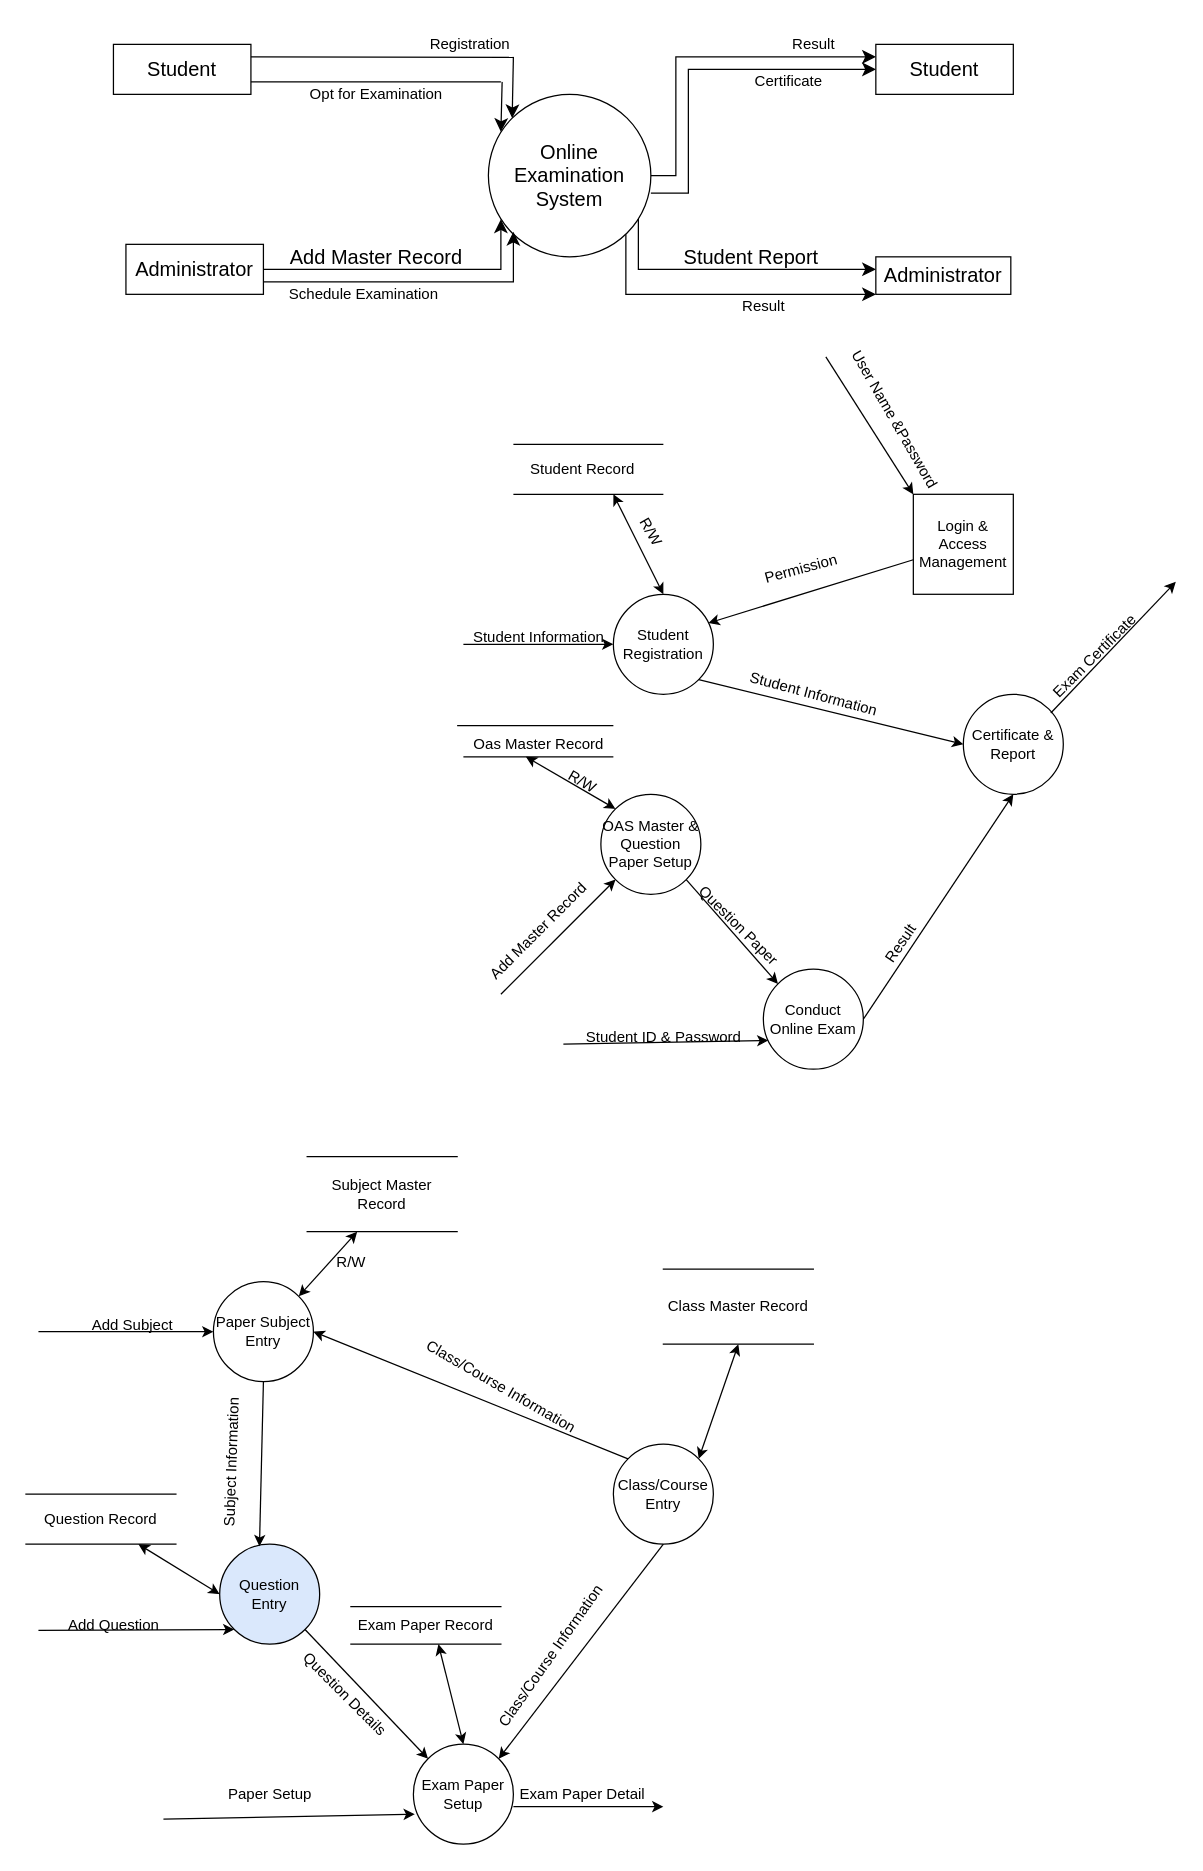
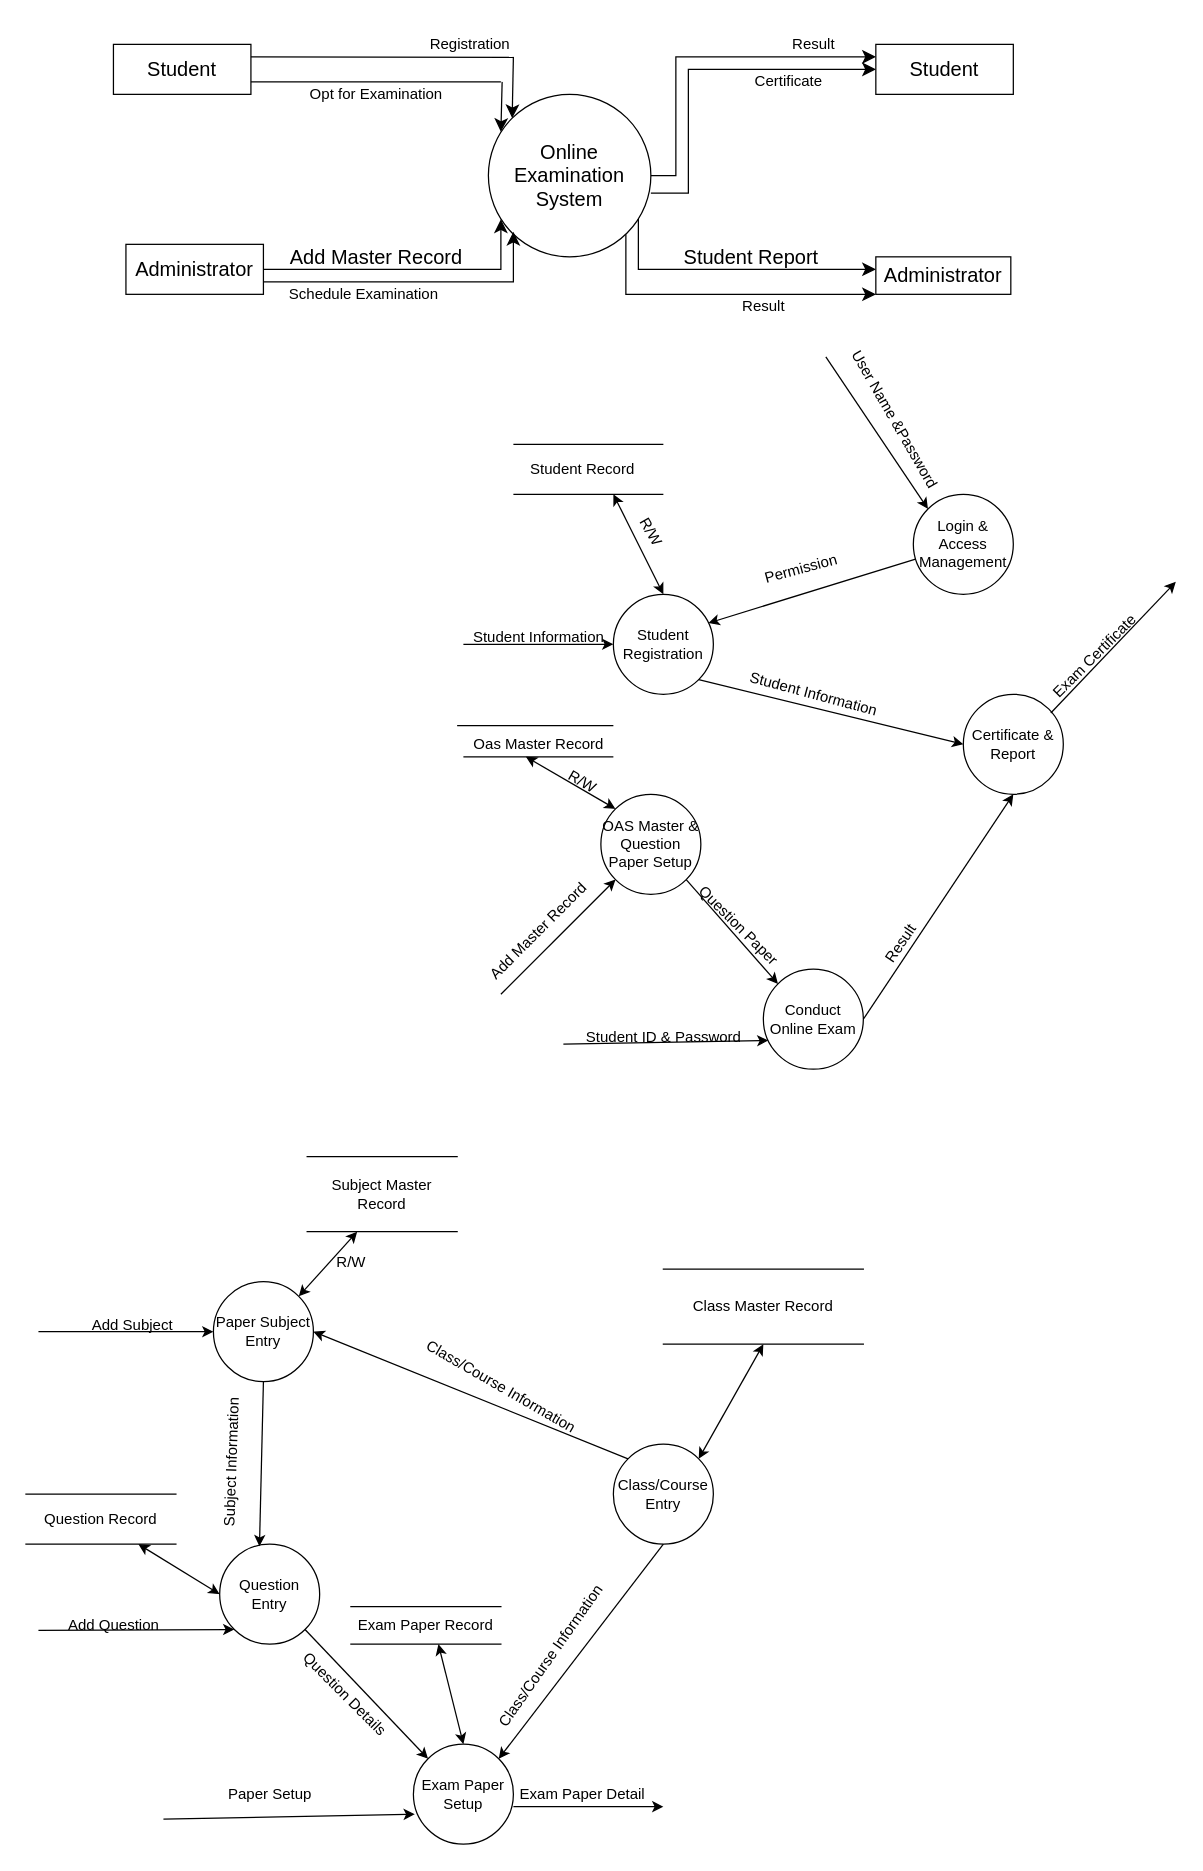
node "Login & Access Management": shape rectangle -> ellipse
node "Class Master Record": size 150x75 -> 200x75
node "Question Entry": fillcolor #dae8fc -> #ffffff
